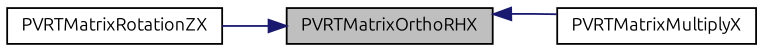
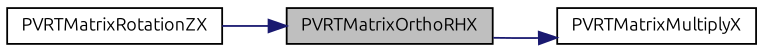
edge "PVRTMatrixMultiplyX" -> "PVRTMatrixOrthoRHX": reversed
